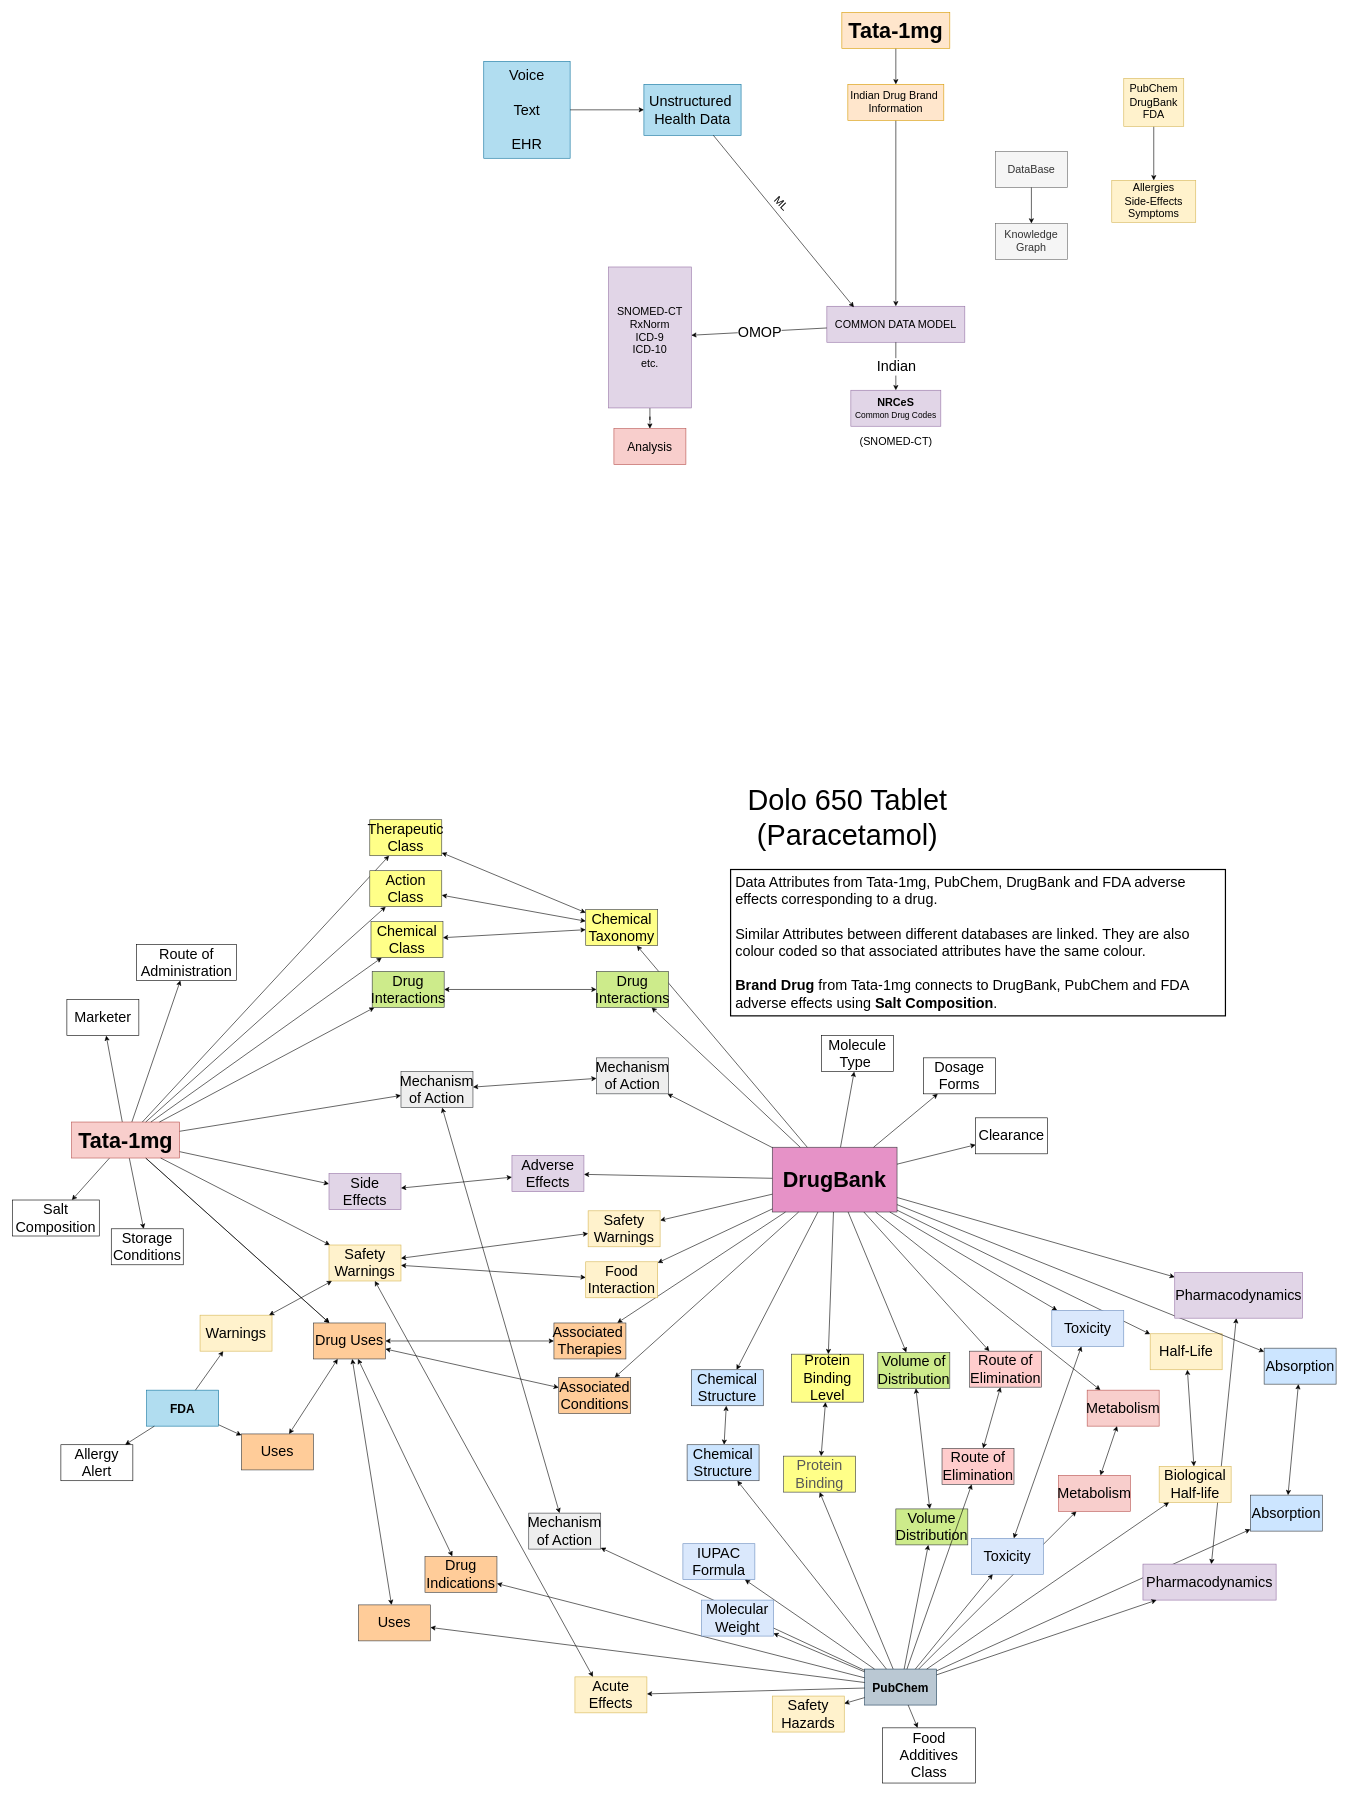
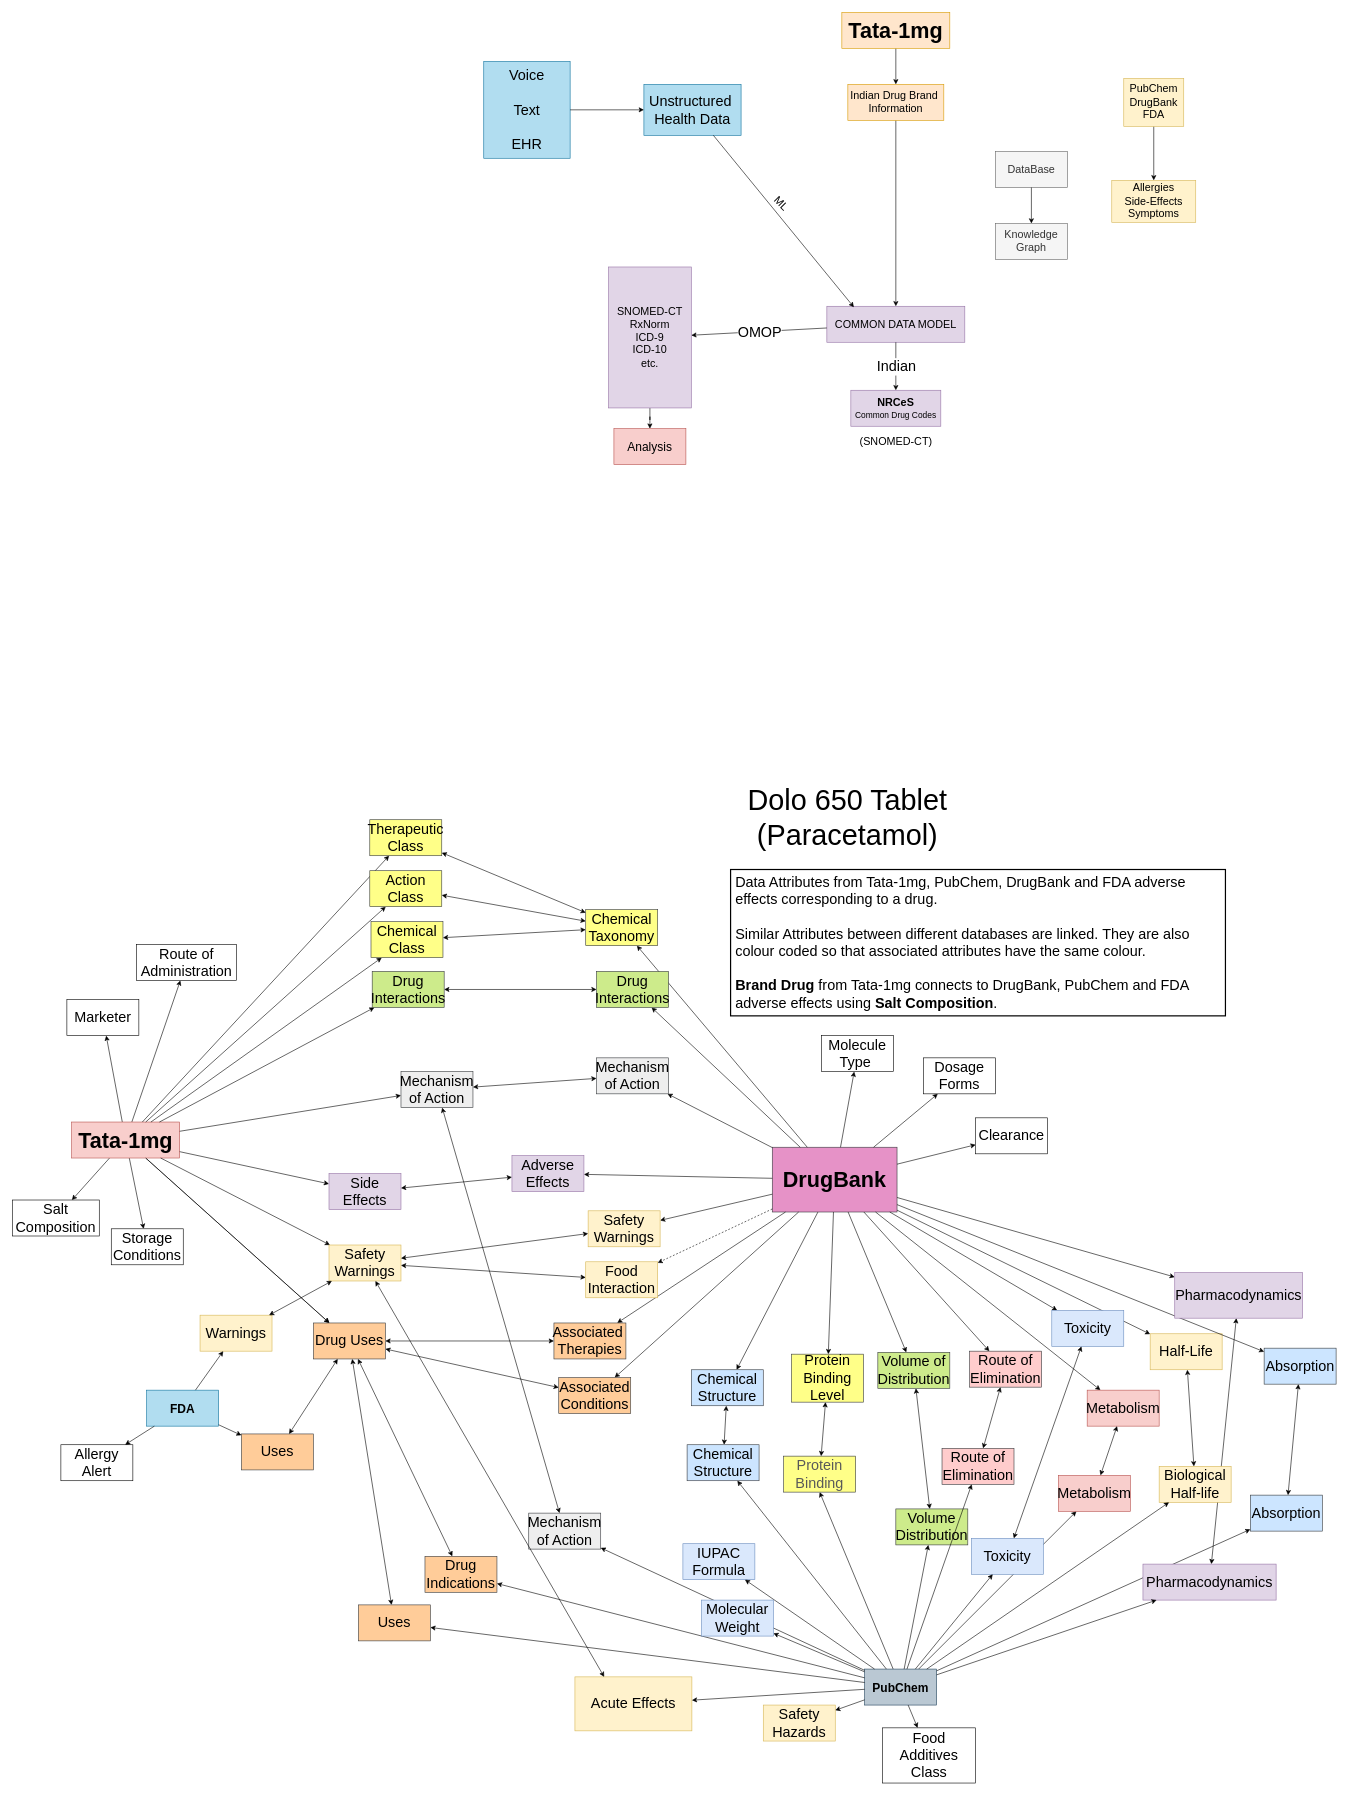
edge "DrugBank" -> "Food Interaction": style solid -> dashed
node "Acute Effects": size 72x36 -> 117x54
node "Safety Hazards": moved (809, 1715) -> (800, 1724)
